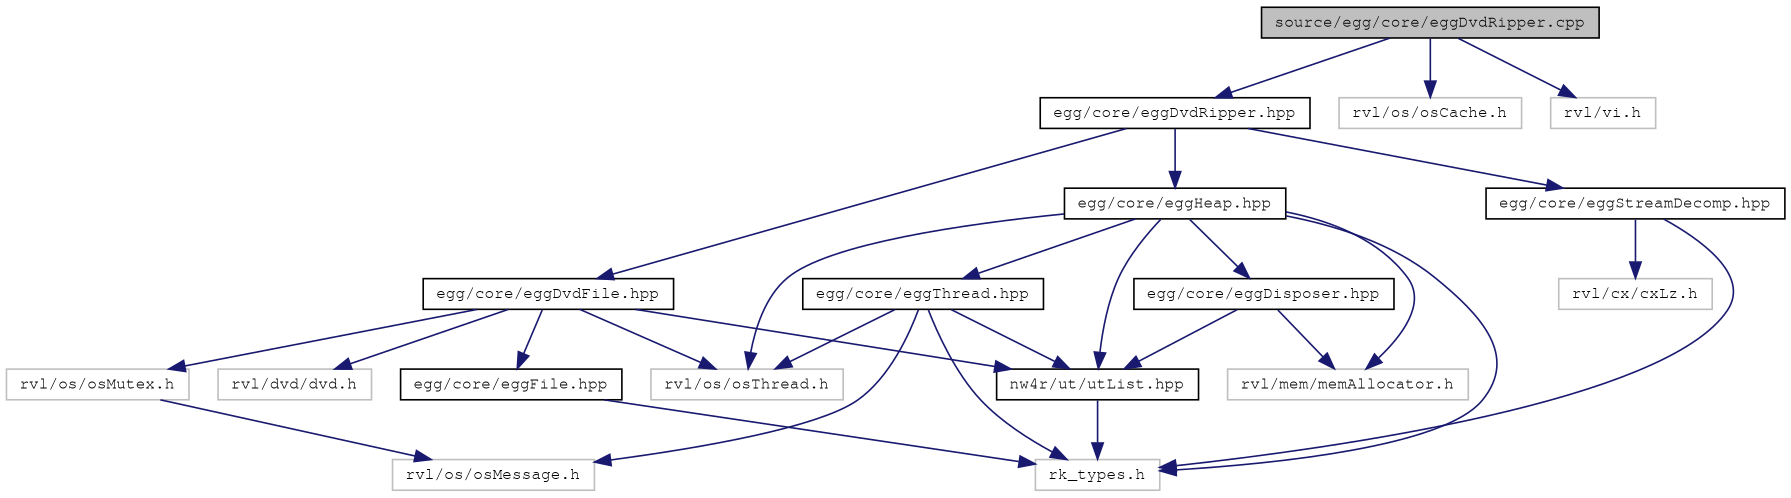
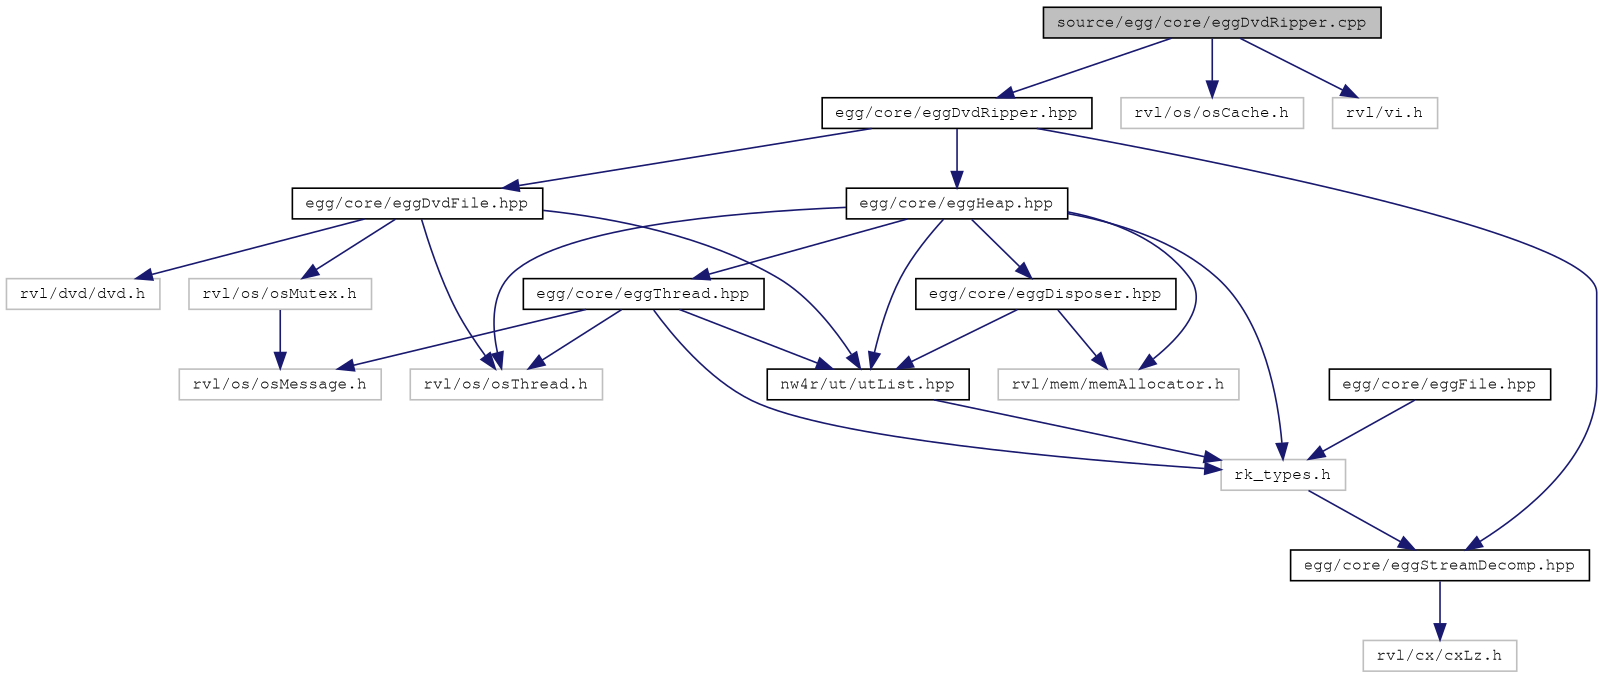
edge "egg/core/eggDvdFile.hpp" -> "egg/core/eggFile.hpp": removed
edge "egg/core/eggStreamDecomp.hpp" -> "rk_types.h": reversed
